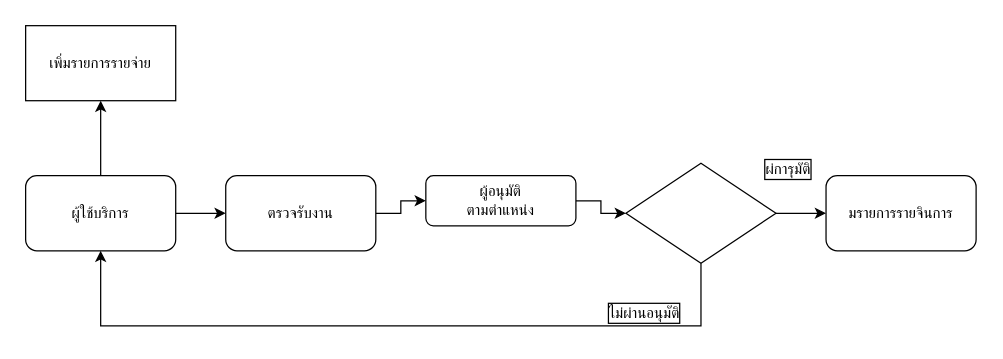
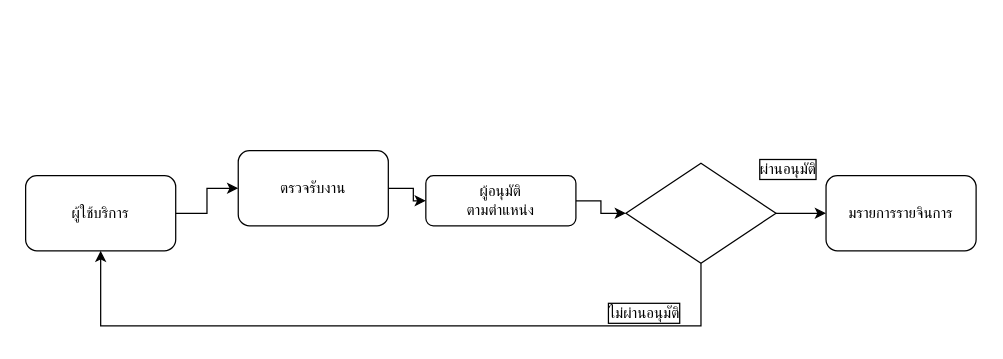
node "เพิ่มรายการรายจ่าย": removed
edge "ผู้ใช้บริการ" -> "เพิ่มรายการรายจ่าย": removed
node "ผ่การุมัติ": label "ผ่การุมัติ" -> "ผ่านอนุมัติ"
node "ตรวจรับงาน": moved (301, 213) -> (313, 188)
